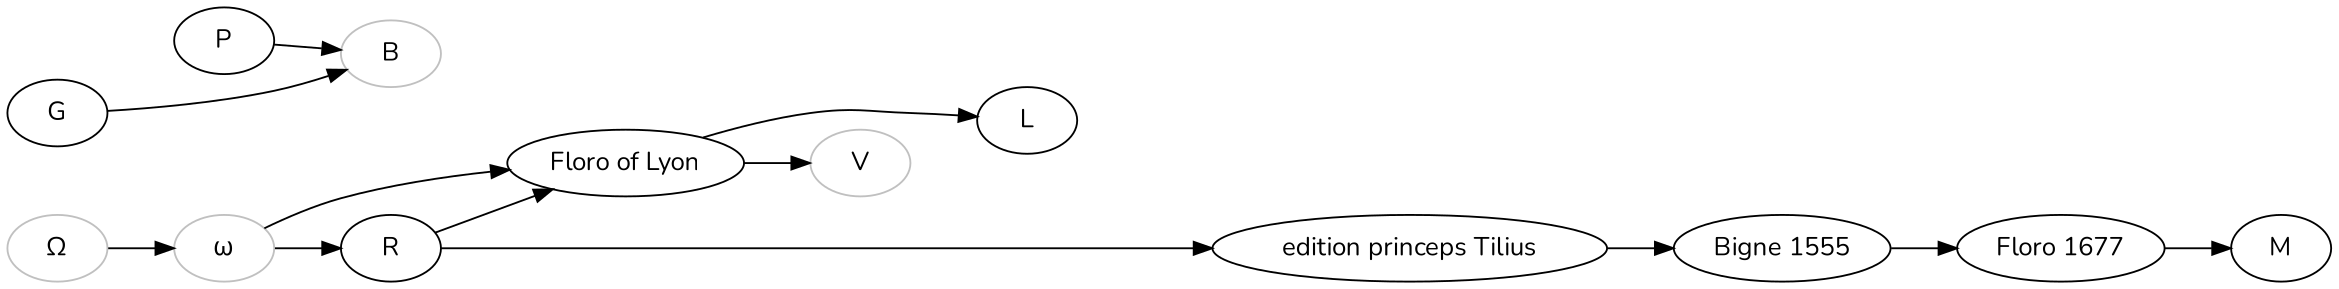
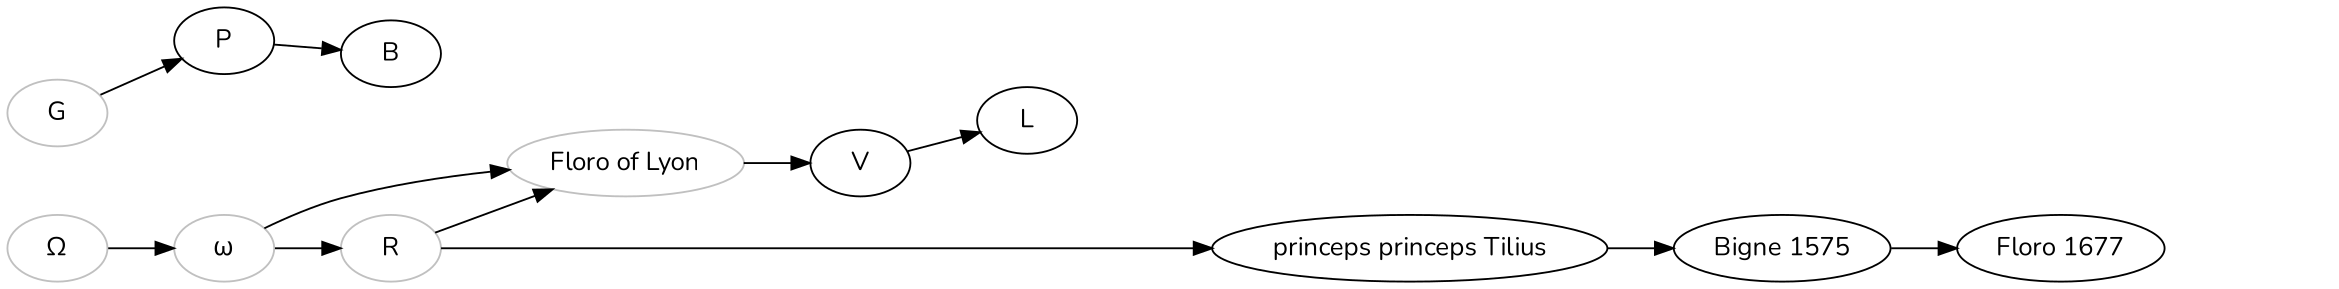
node "B": color grey -> black
edge "G" -> "B": now "G" -> "P"
edge "Floro of Lyon" -> "L": now "V" -> "L"
node "G": color black -> grey
node "Floro of Lyon": color black -> grey
node "V": color grey -> black
node "R": color black -> grey
node "edition princeps Tilius": label "edition princeps Tilius" -> "princeps princeps Tilius"
node "Bigne 1555": label "Bigne 1555" -> "Bigne 1575"
node "M": removed
